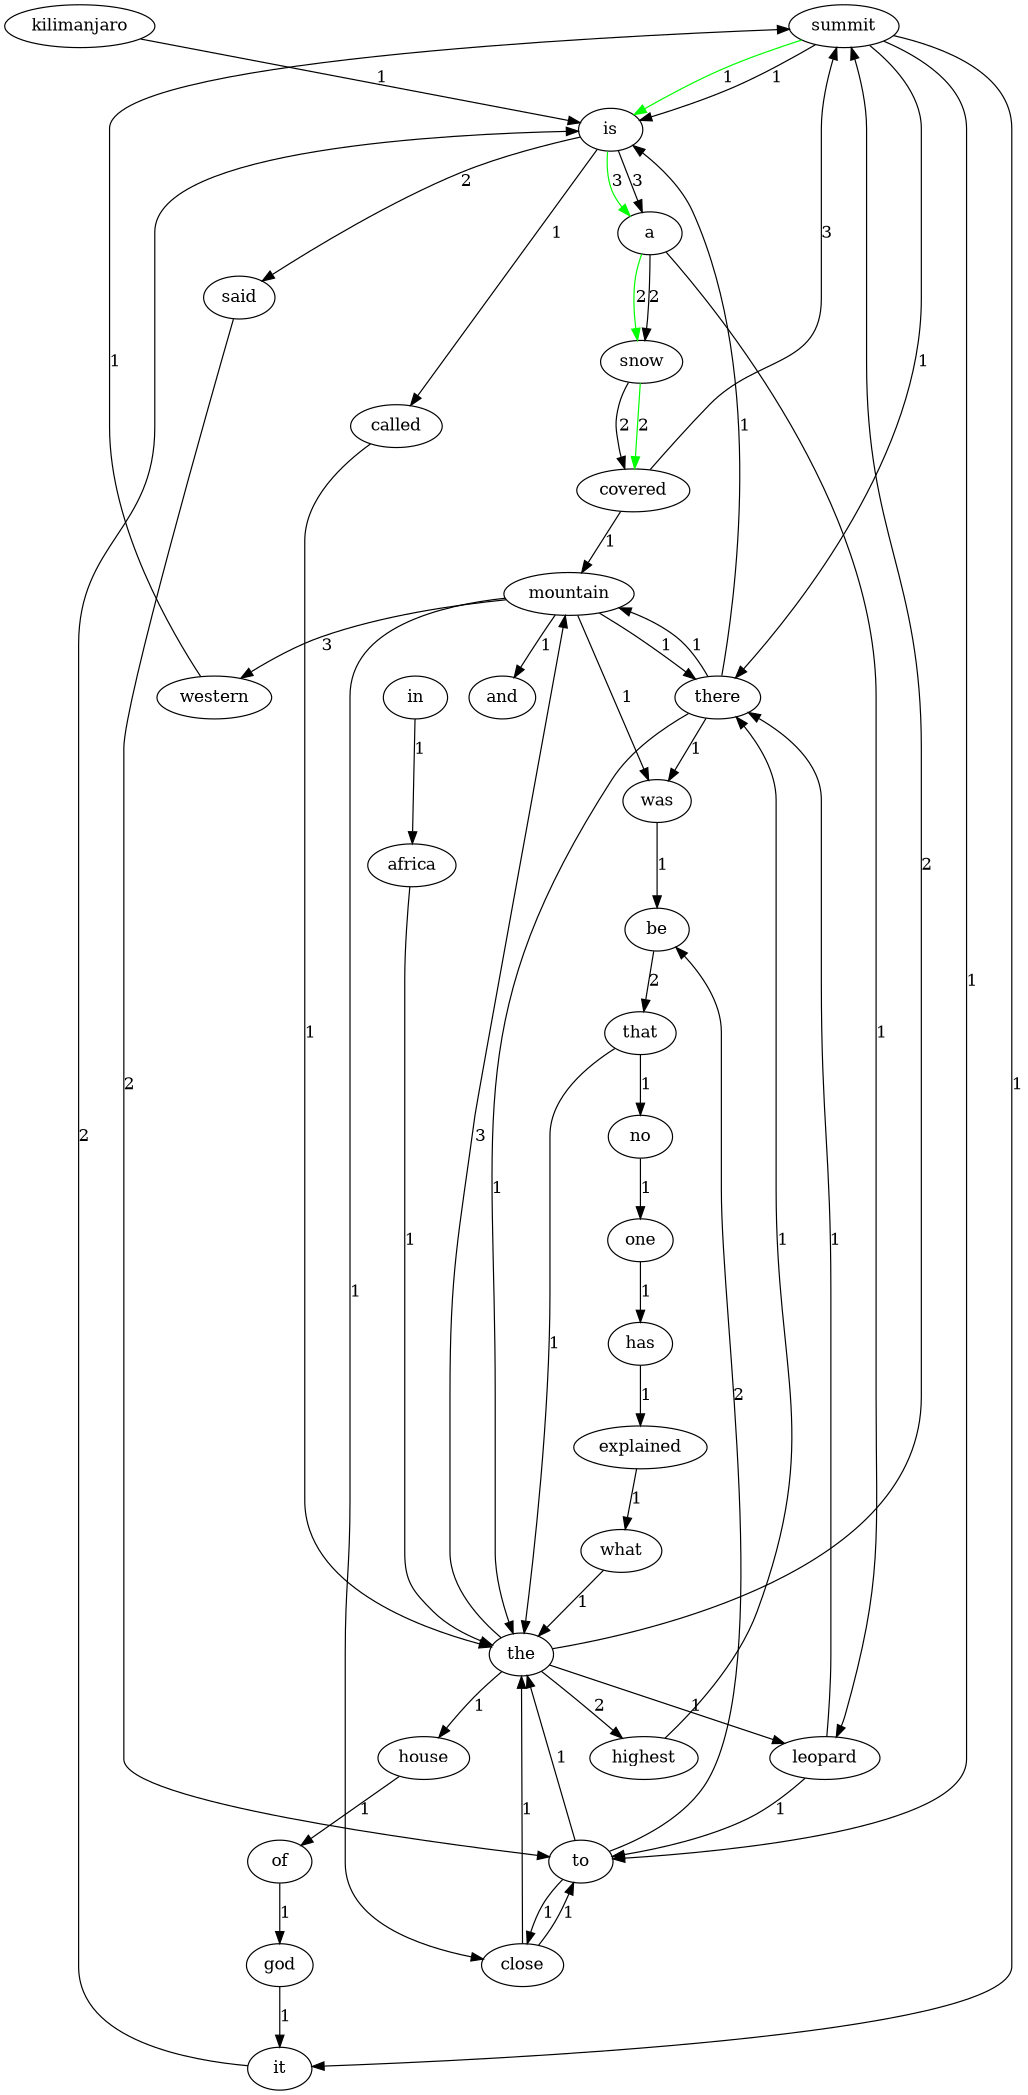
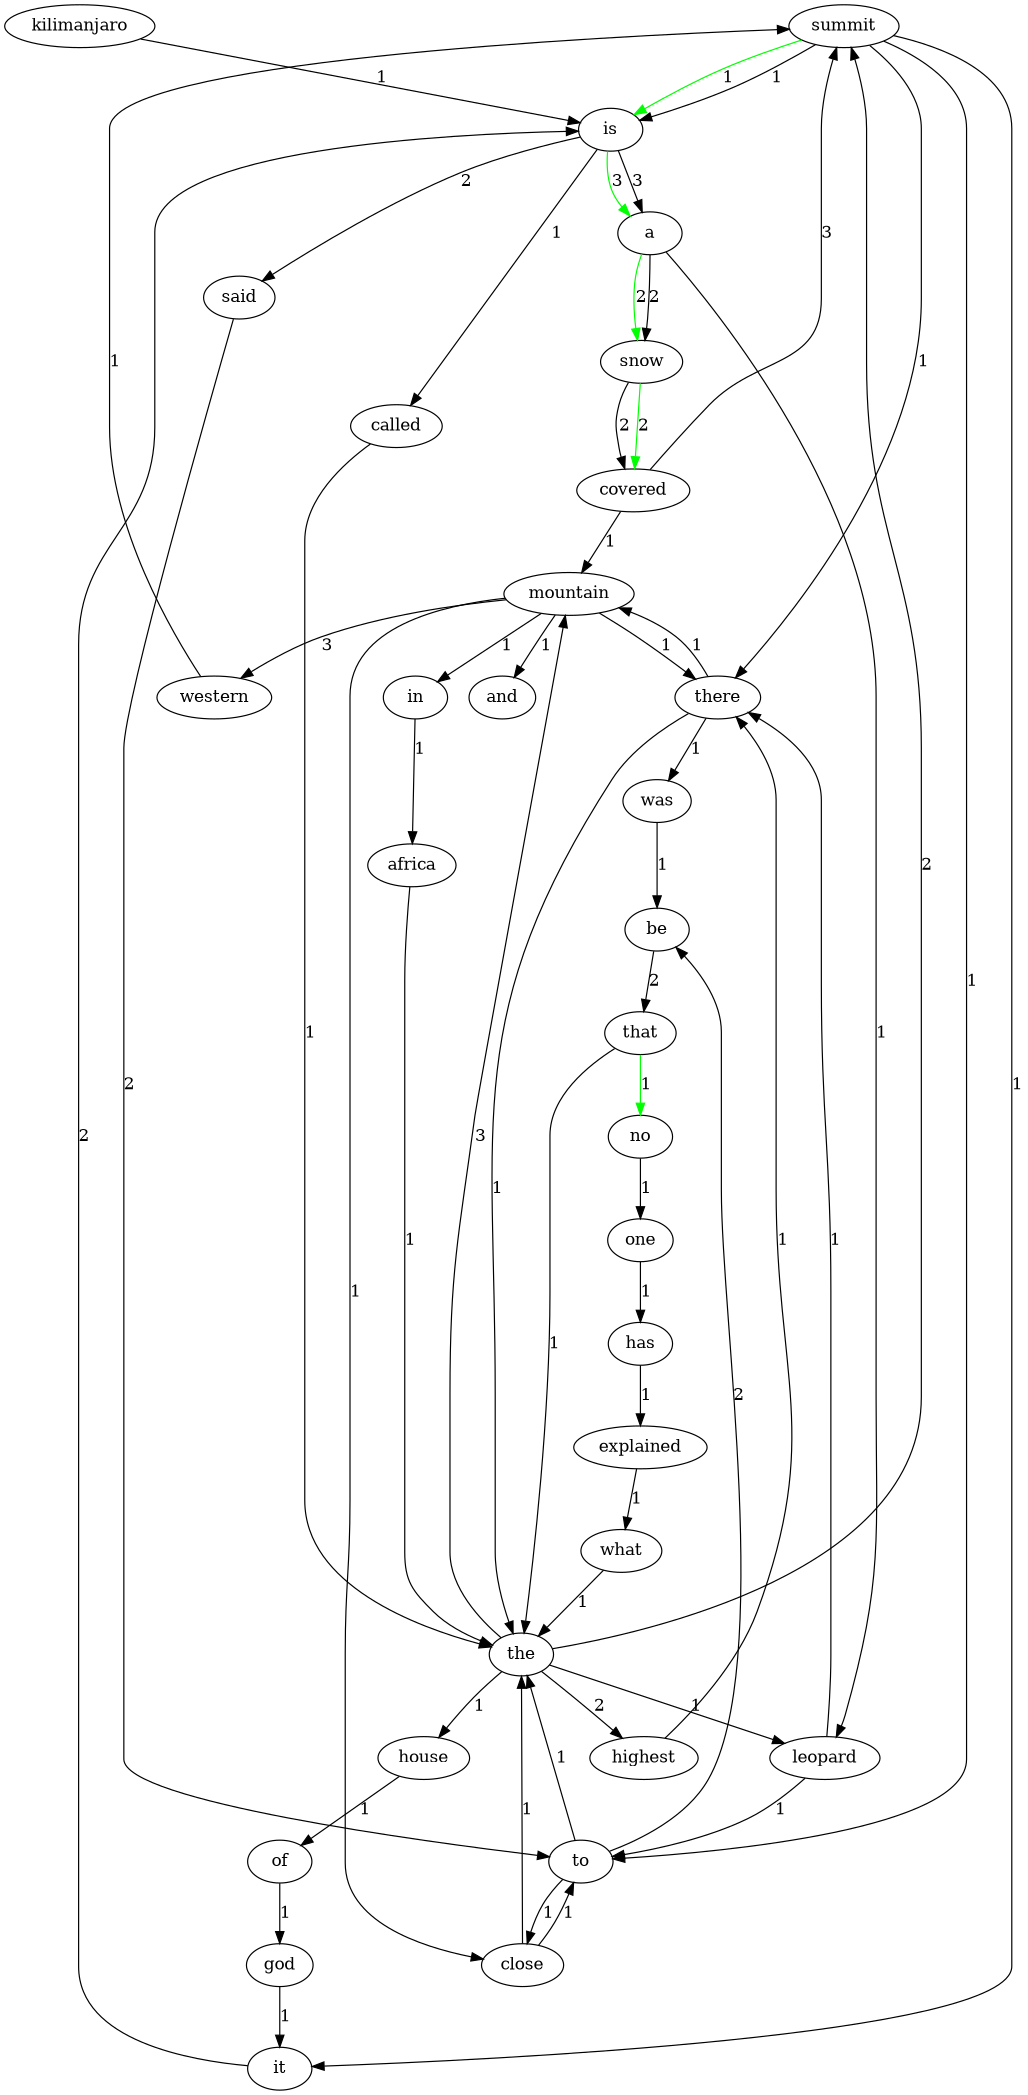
edge "there" -> "is": removed, label "1"
edge "mountain" -> "was": now "mountain" -> "in"
edge "that" -> "no": color BLACK -> GREEN
